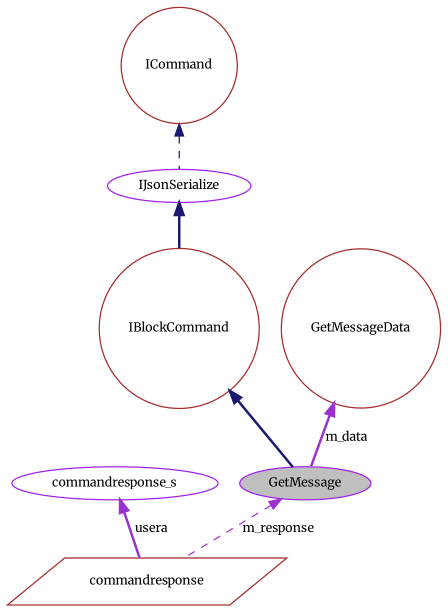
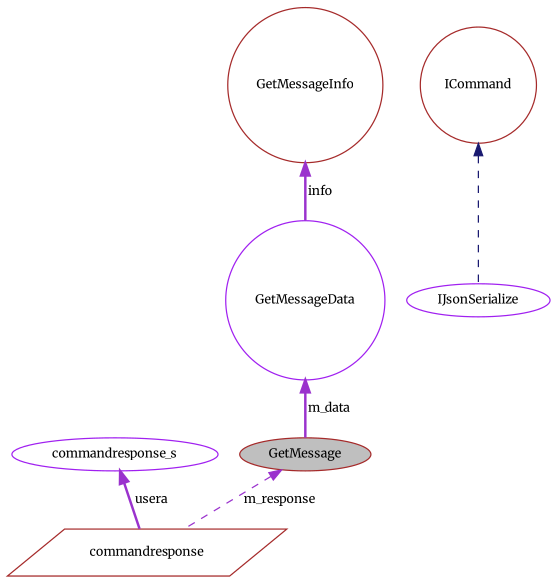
node "GetMessageInfo": added
node "IBlockCommand": removed
node "GetMessageData": color brown -> purple
node "GetMessage": color purple -> brown
